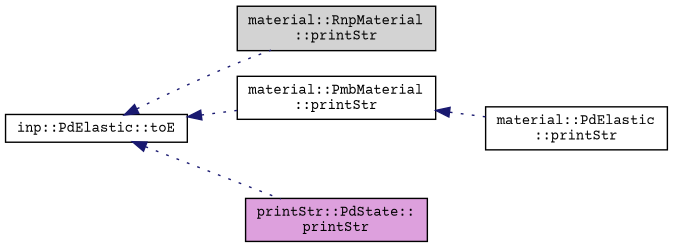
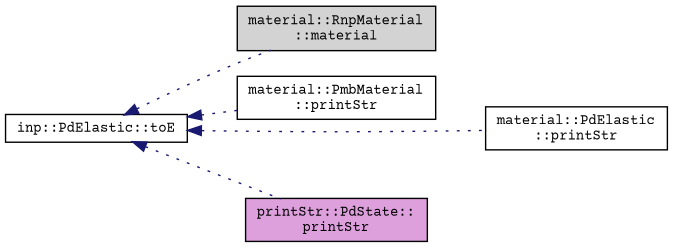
node "material::RnpMaterial ::printStr": label "material::RnpMaterial ::printStr" -> "material::RnpMaterial ::material"
edge "material::PdElastic ::printStr" -> "material::PmbMaterial ::printStr": now "material::PdElastic ::printStr" -> "inp::PdElastic::toE"
